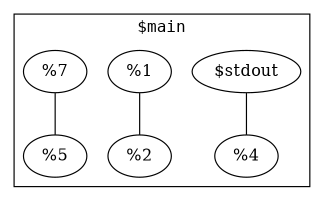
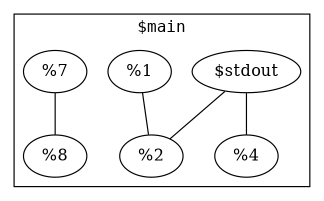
edge "$stdout" -- "%2": added
node "%5": label "%5" -> "%8"
